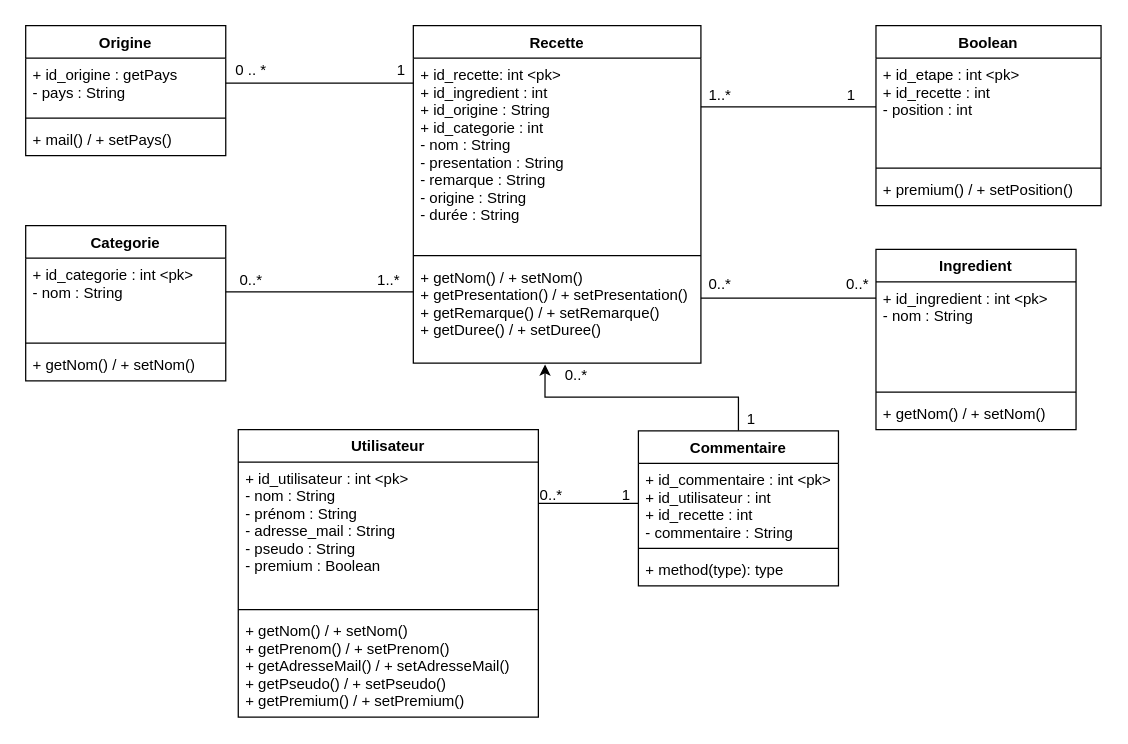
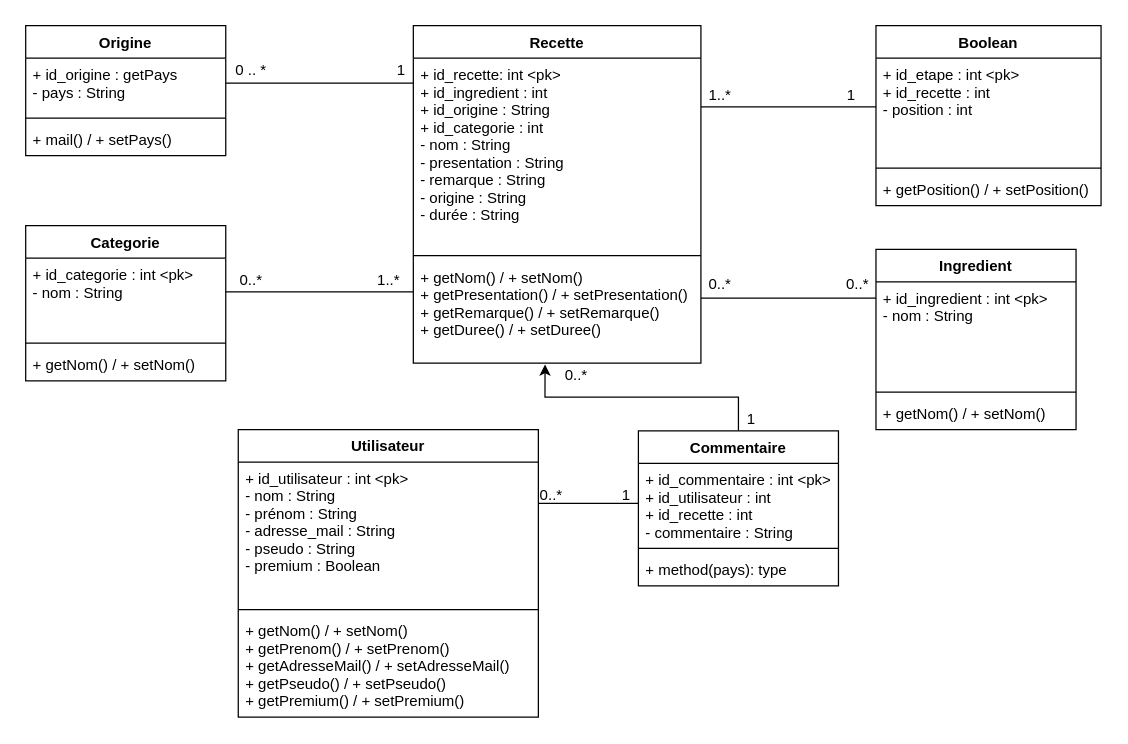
node "+ premium() / + setPosition()": label "+ premium() / + setPosition()" -> "+ getPosition() / + setPosition()"
node "+ method(type): type": label "+ method(type): type" -> "+ method(pays): type"
